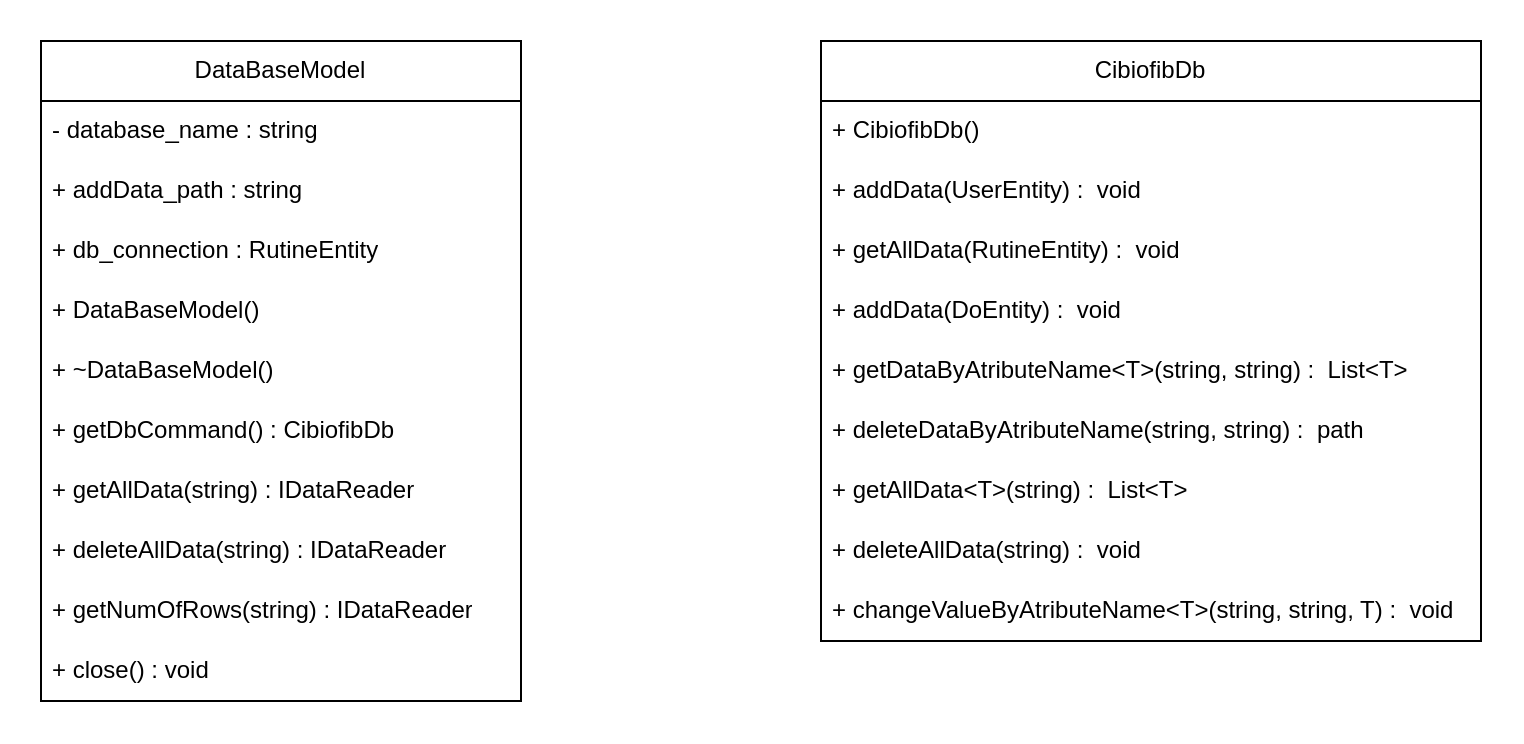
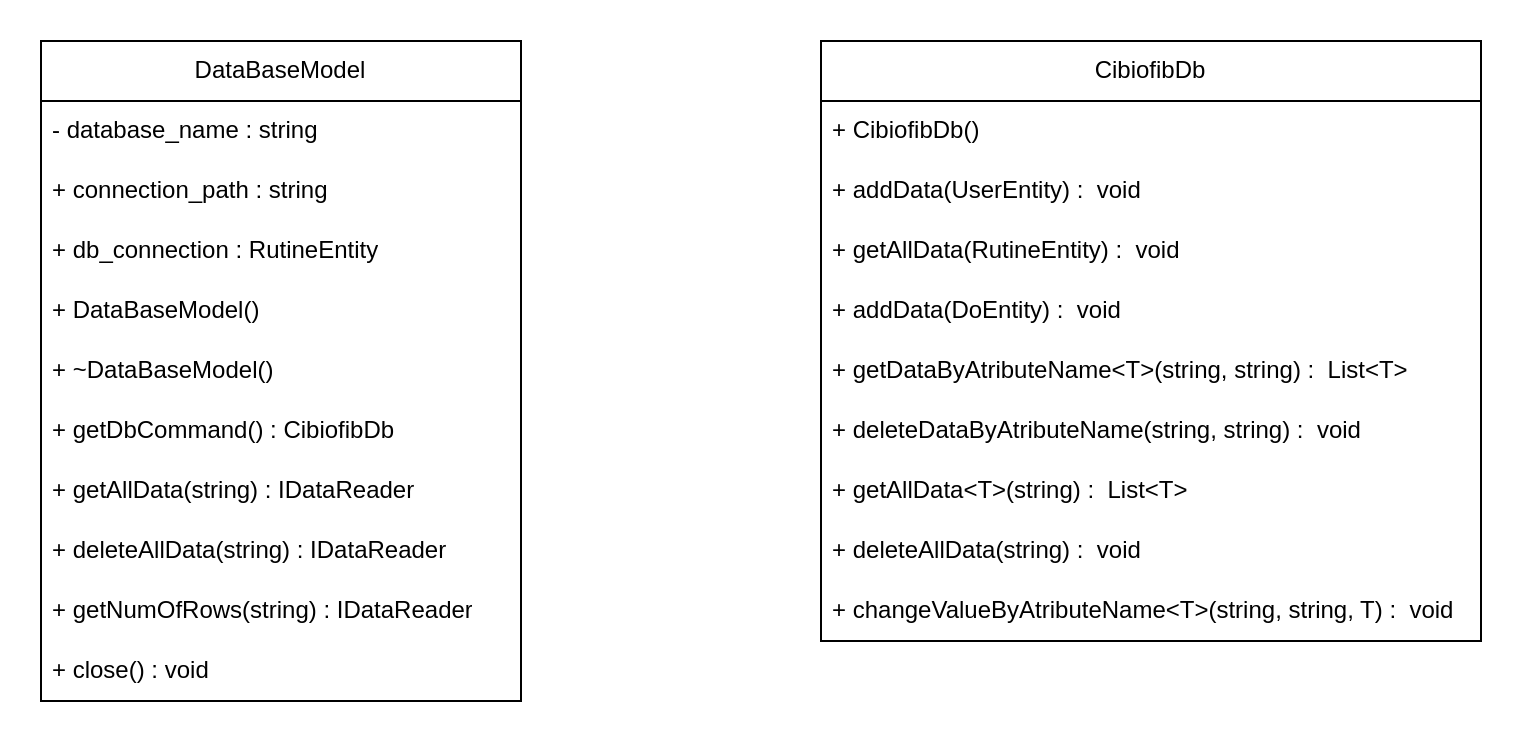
node "+ addData_path : string": label "+ addData_path : string" -> "+ connection_path : string"
node "+ deleteDataByAtributeName(string, string) : path": label "+ deleteDataByAtributeName(string, string) : path" -> "+ deleteDataByAtributeName(string, string) : void"
